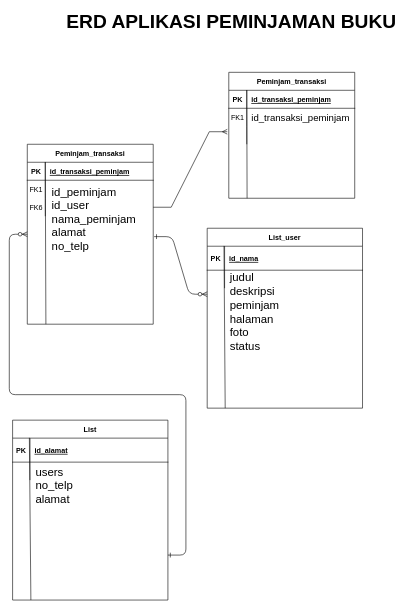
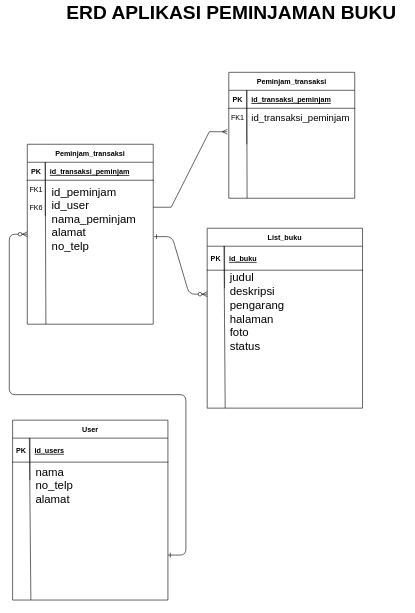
node "ERD APLIKASI PEMINJAMAN BUKU": moved (231, 21) -> (231, 12)
node "List_user": label "List_user" -> "List_buku"
node "id_nama": label "id_nama" -> "id_buku"
node "juduldeskripsipeminjamhalamanfotostatus": label "juduldeskripsipeminjamhalamanfotostatus" -> "juduldeskripsipengaranghalamanfotostatus"
node "List": label "List" -> "User"
node "id_alamat": label "id_alamat" -> "id_users"
node "users no_telp alamat": label "users no_telp alamat" -> "nama no_telp alamat"
